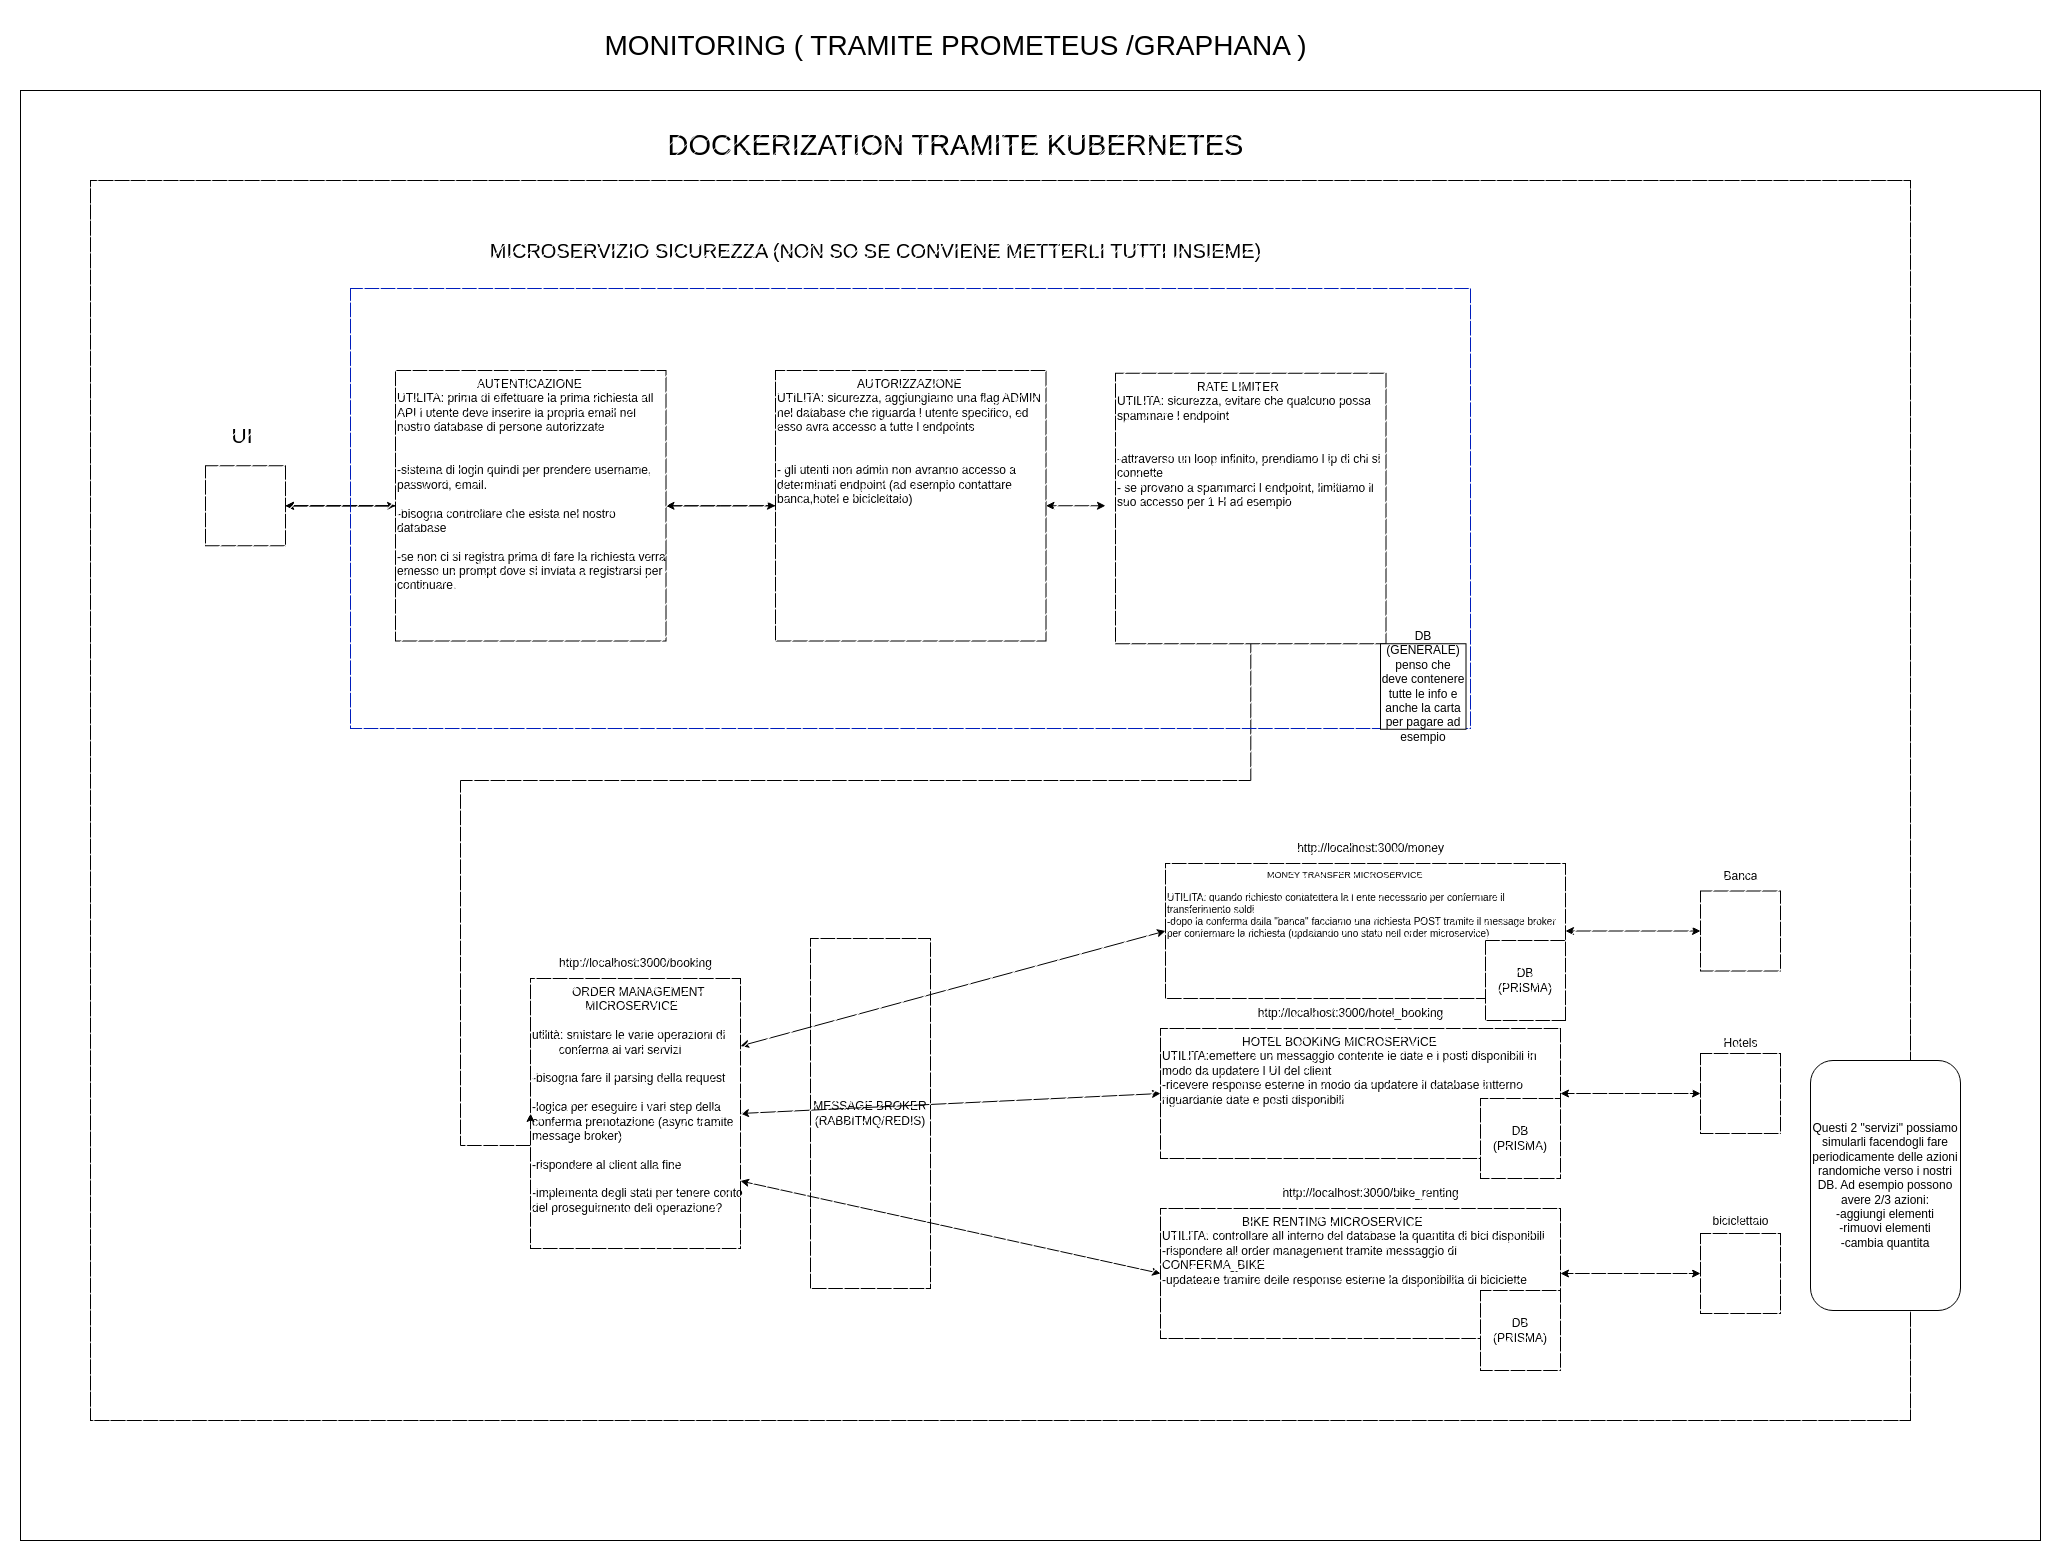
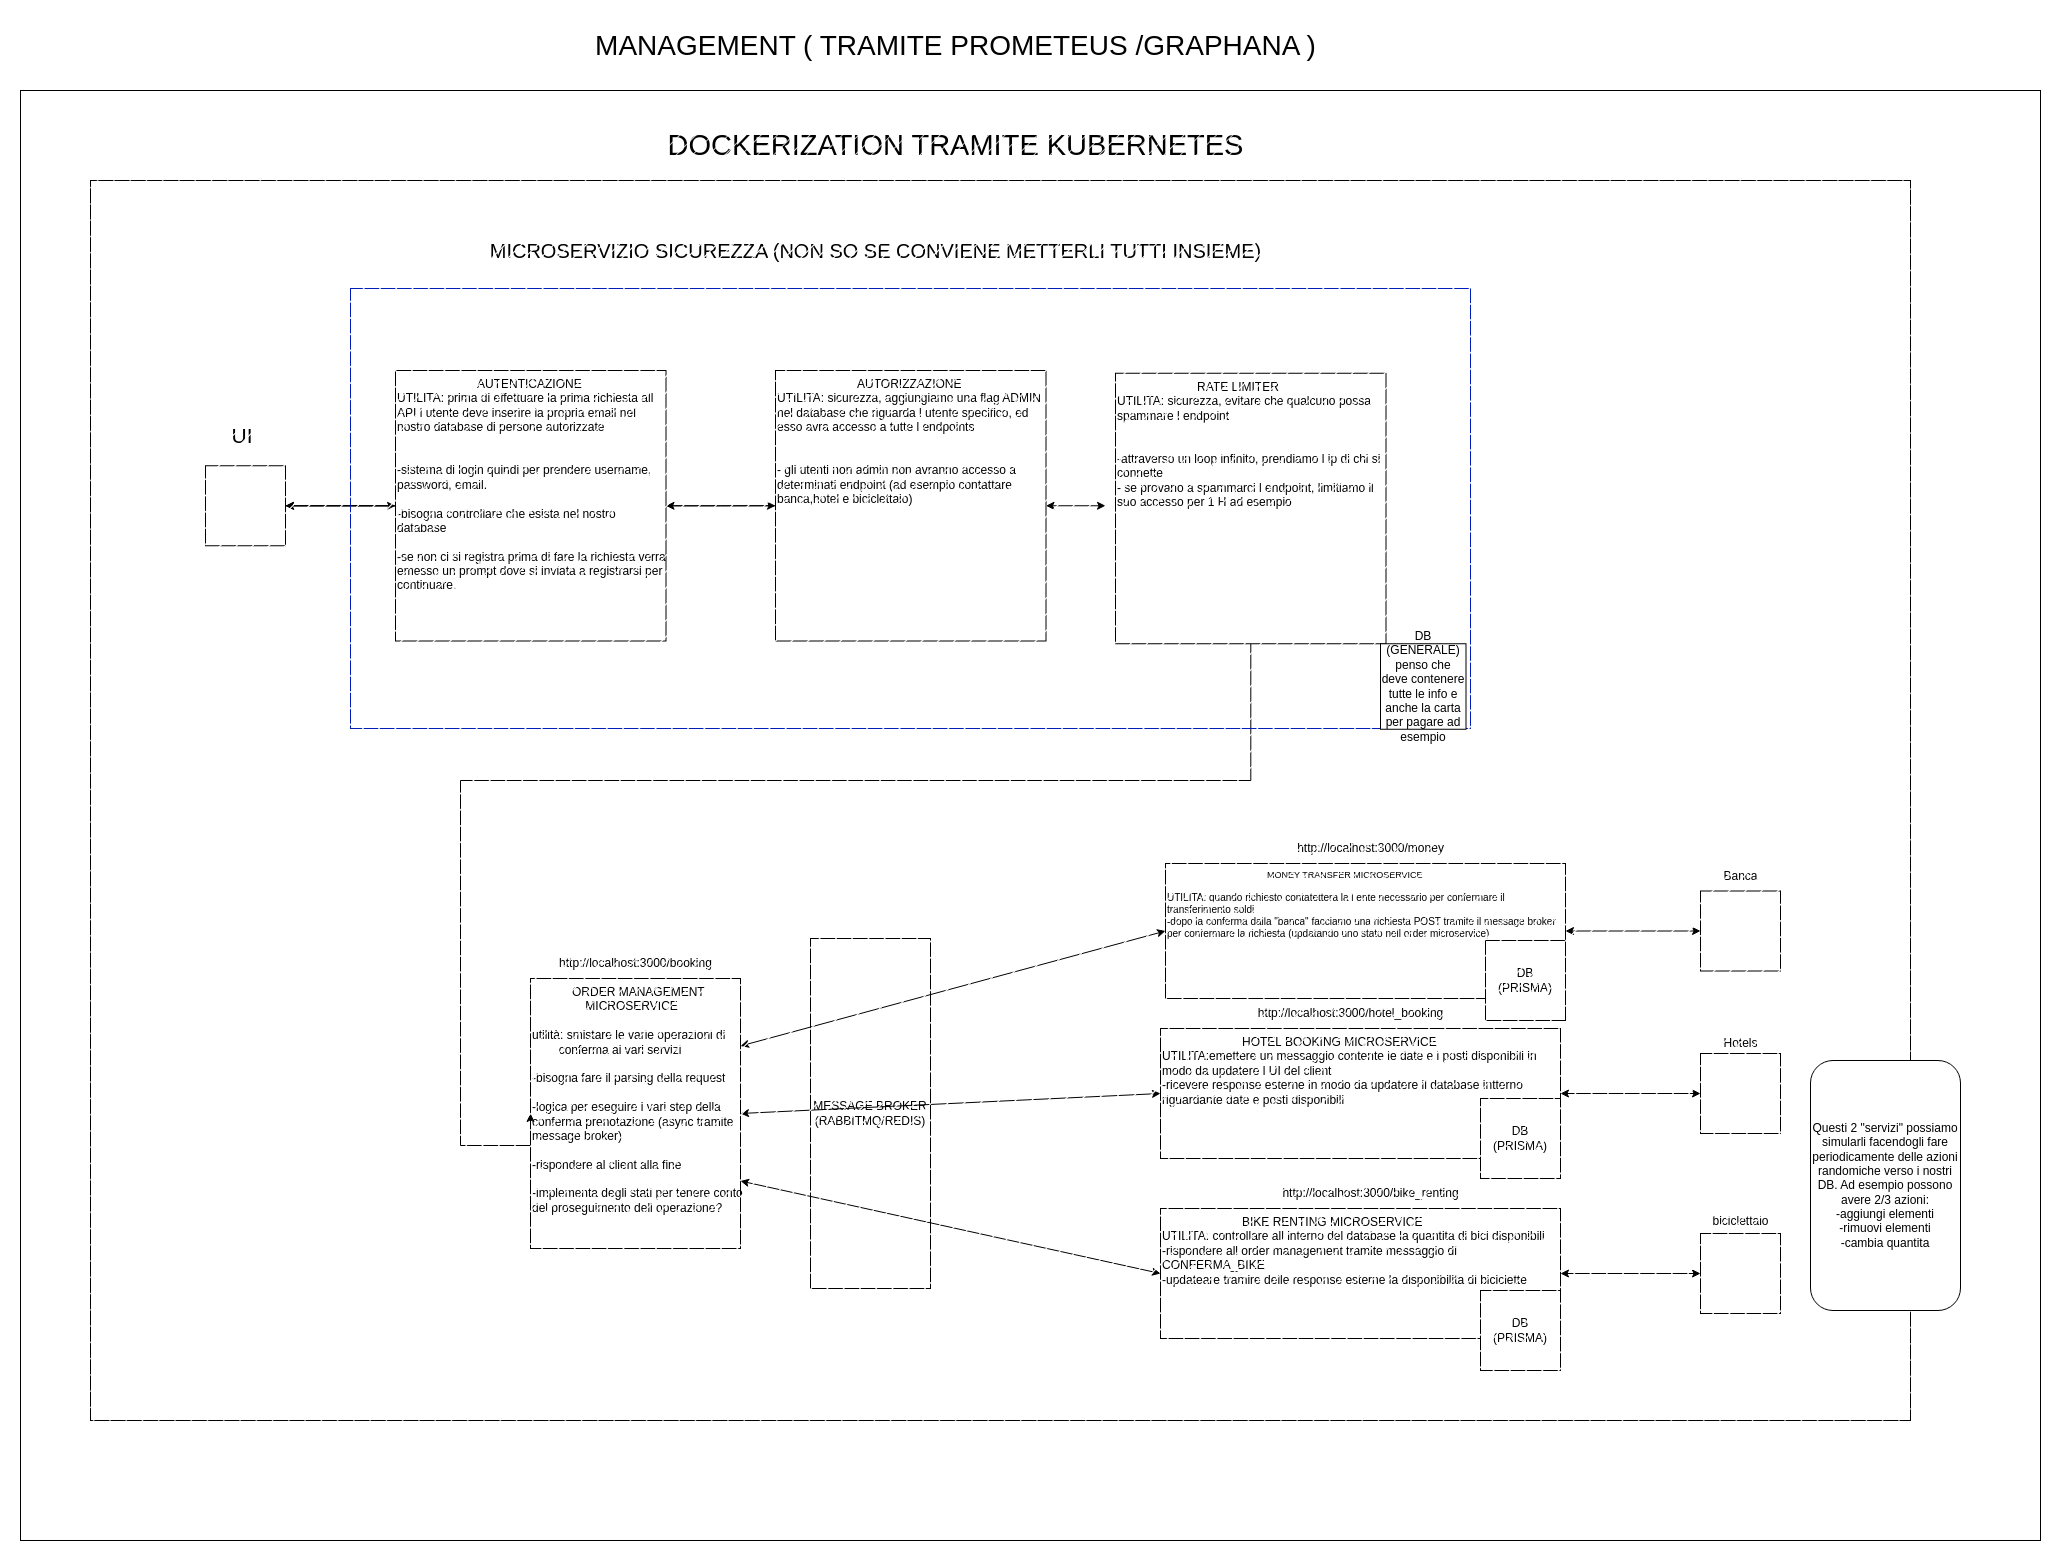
node "MONITORING ( TRAMITE PROMETEUS /GRAPHANA )": label "MONITORING ( TRAMITE PROMETEUS /GRAPHANA )" -> "MANAGEMENT ( TRAMITE PROMETEUS /GRAPHANA )"
